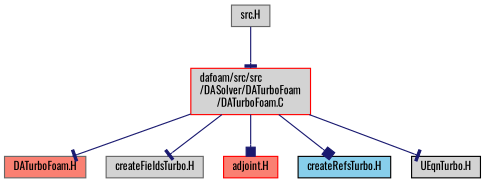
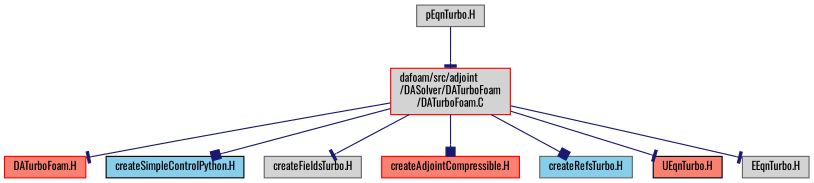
node "src.H": label "src.H" -> "pEqnTurbo.H"
node "dafoam/src/src /DASolver/DATurboFoam /DATurboFoam.C": label "dafoam/src/src /DASolver/DATurboFoam /DATurboFoam.C" -> "dafoam/src/adjoint /DASolver/DATurboFoam /DATurboFoam.C"
node "DATurboFoam.H": color gray40 -> red
node "createSimpleControlPython.H": added
node "adjoint.H": label "adjoint.H" -> "createAdjointCompressible.H"
node "createRefsTurbo.H": color black -> gray40
node "UEqnTurbo.H": fillcolor lightgrey -> salmon
node "EEqnTurbo.H": added
